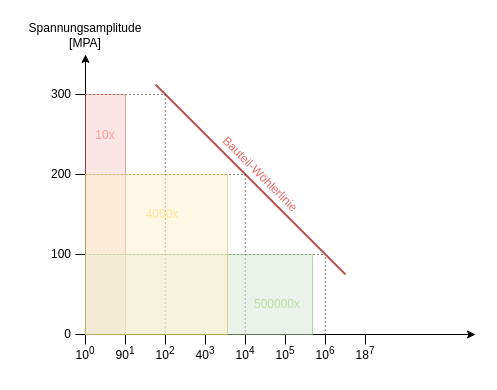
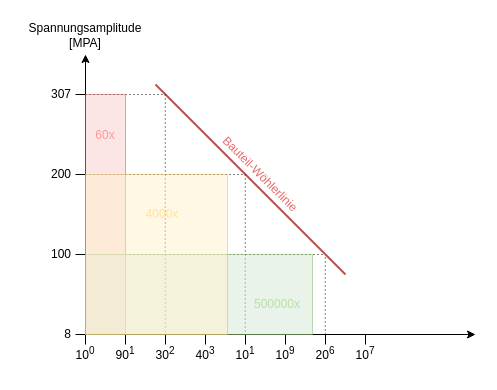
node "300": label "300" -> "307"
node "10x": label "10x" -> "60x"
node "0": label "0" -> "8"
node "102": label "102" -> "302"
node "104": label "104" -> "101"
node "105": label "105" -> "109"
node "106": label "106" -> "206"
node "187": label "187" -> "107"
